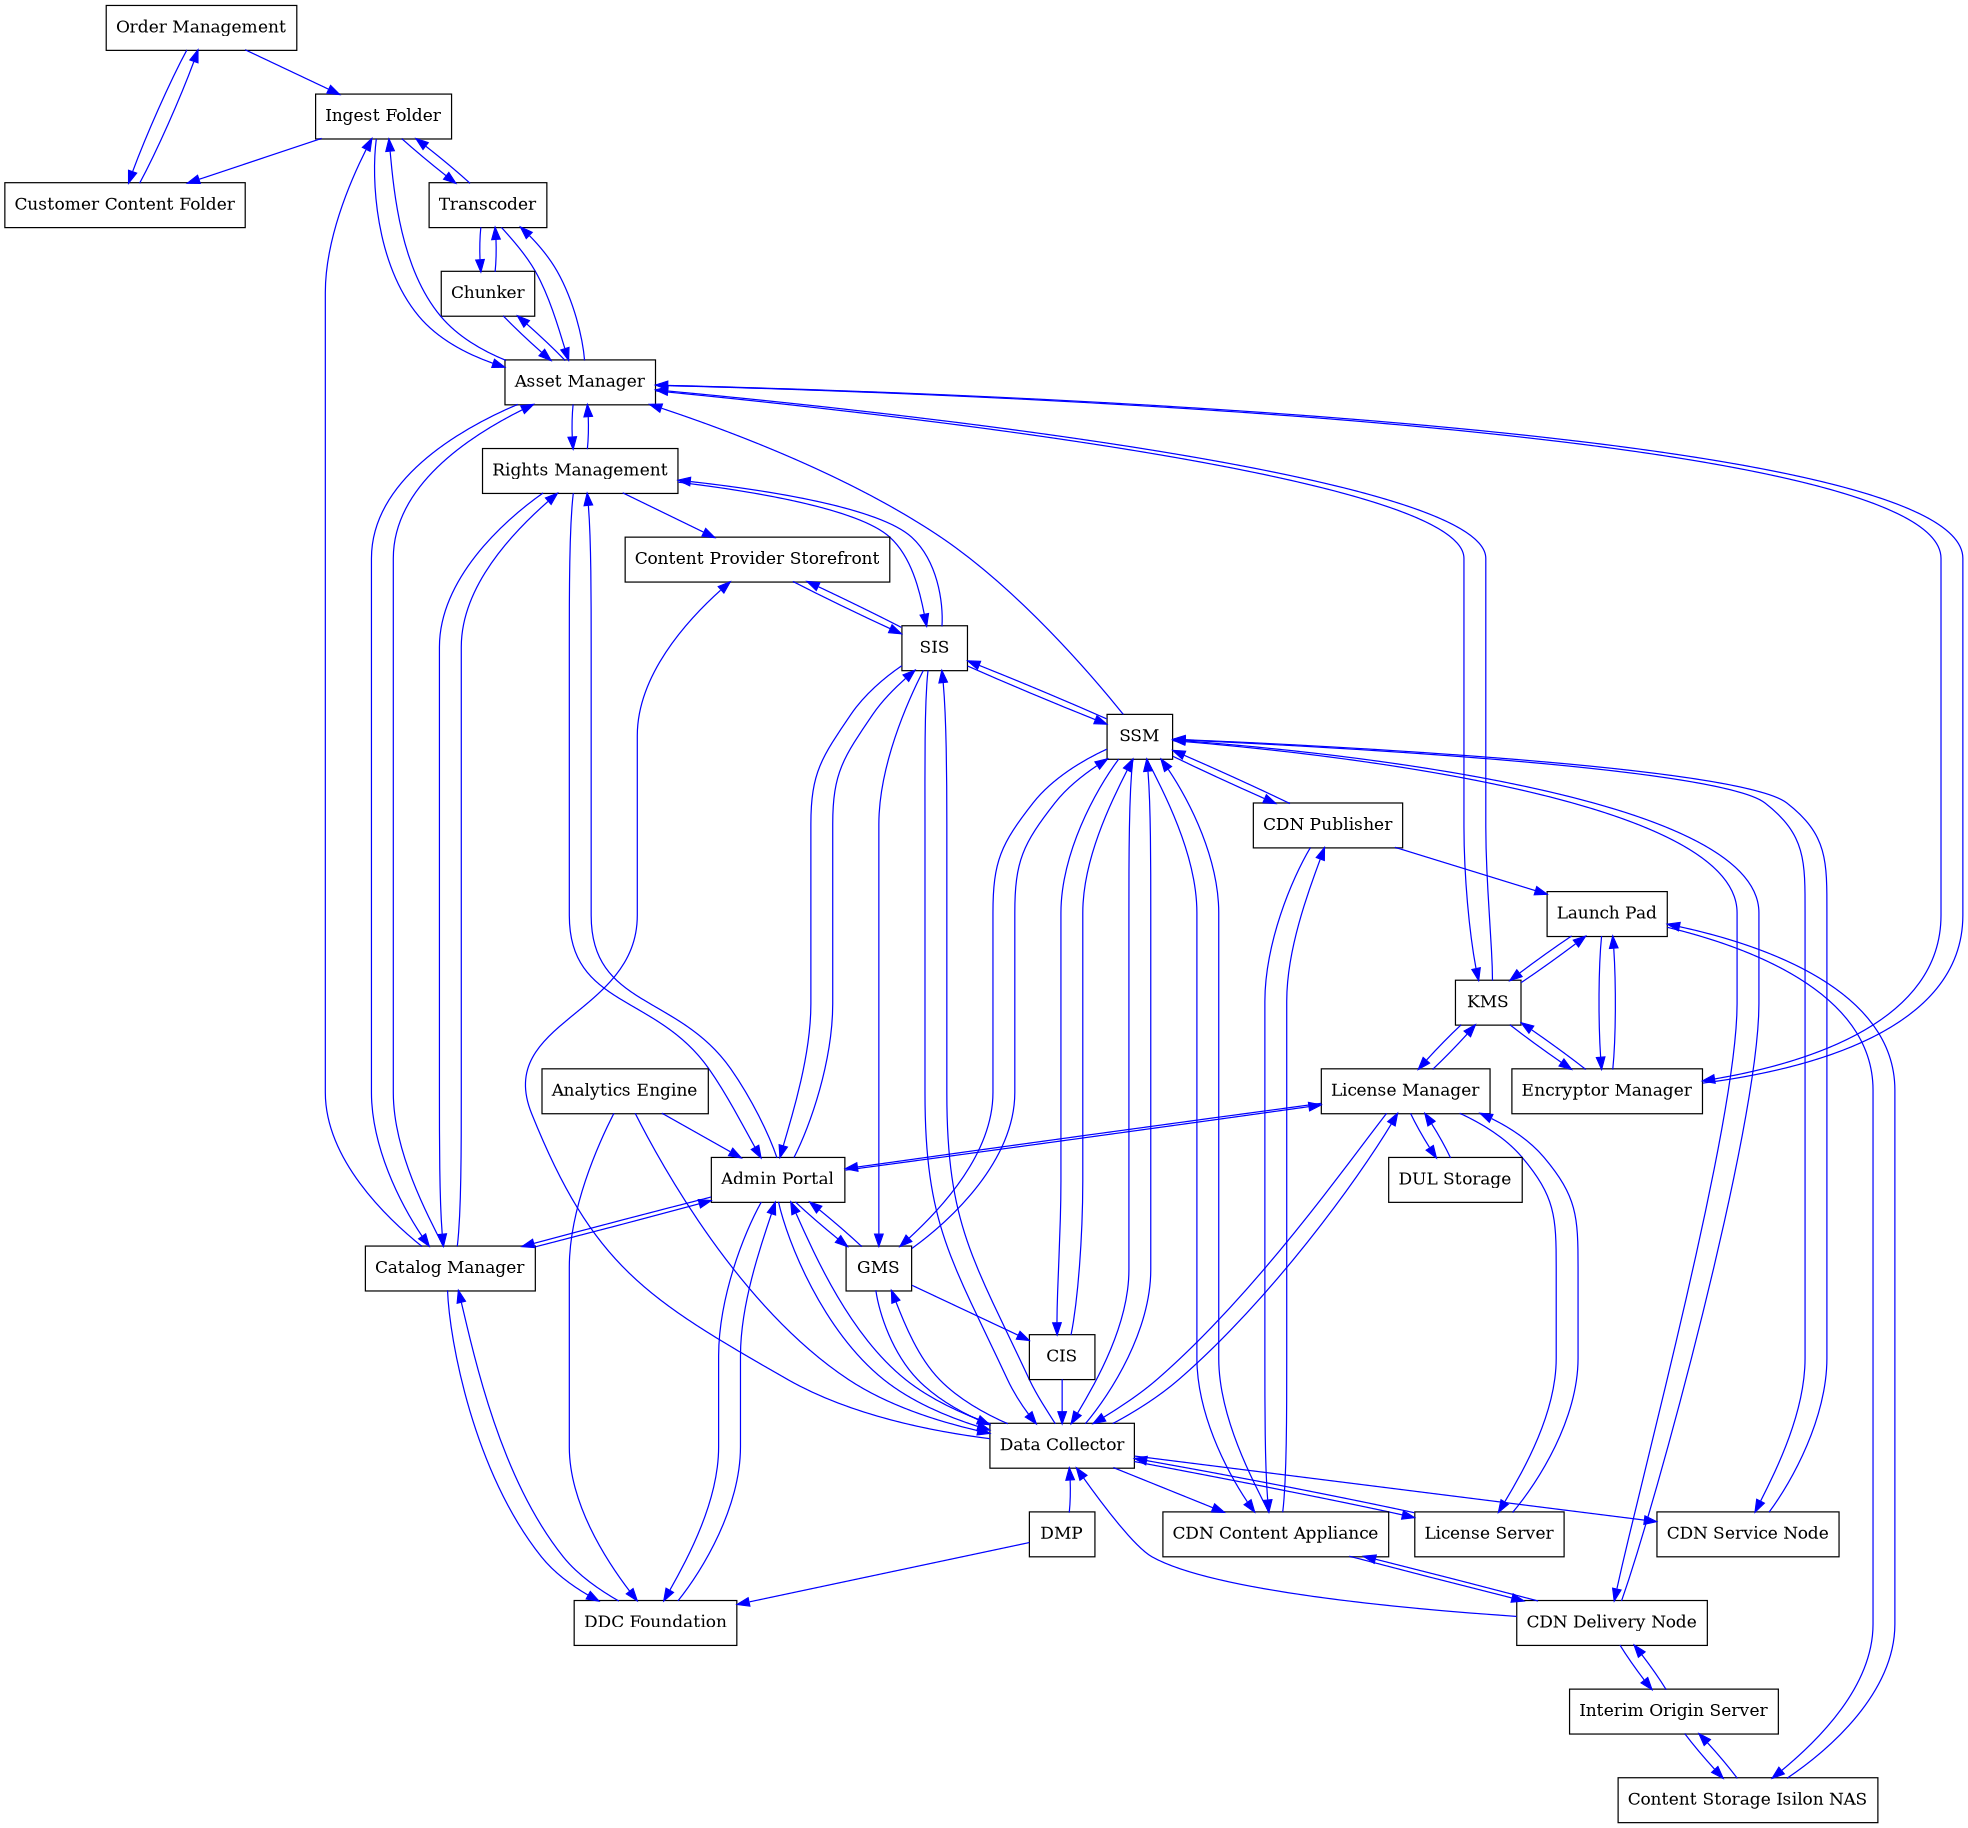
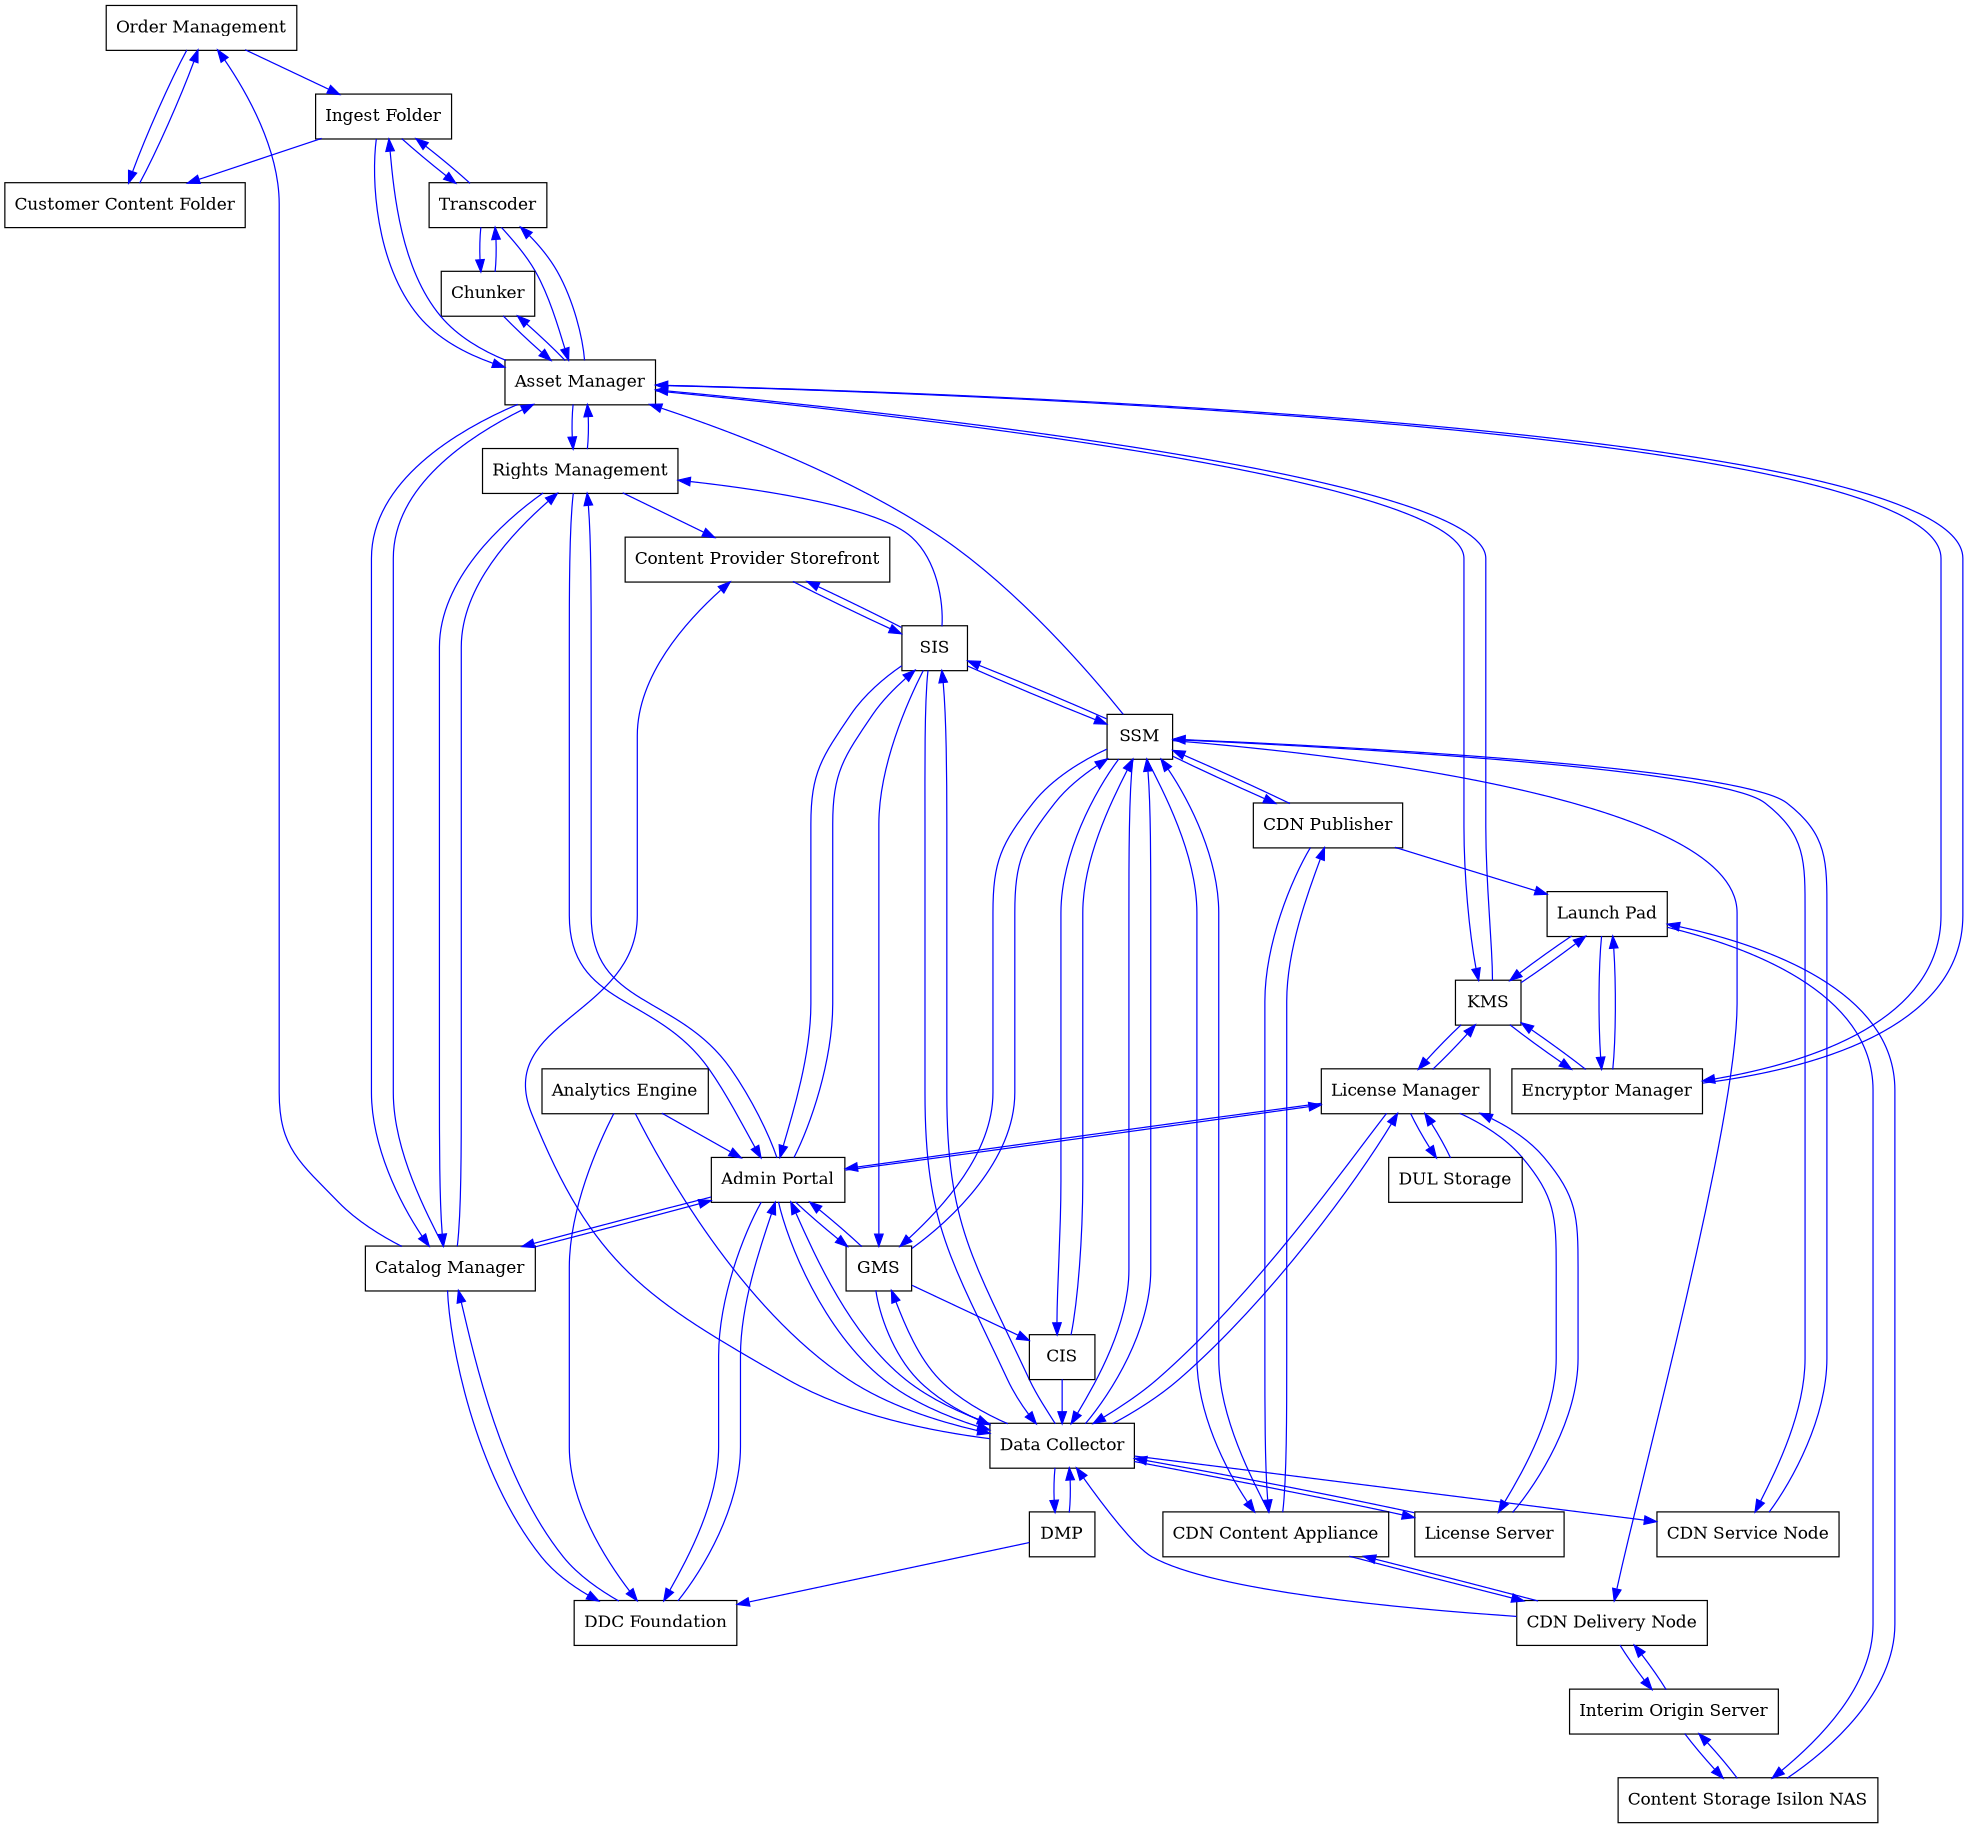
edge "Rights Management" -> "SIS": removed
edge "Catalog Manager" -> "Ingest Folder": now "Catalog Manager" -> "Order Management"
edge "CDN Delivery Node" -> "SSM": removed
edge "Data Collector" -> "CDN Content Appliance": now "Data Collector" -> "DMP"
